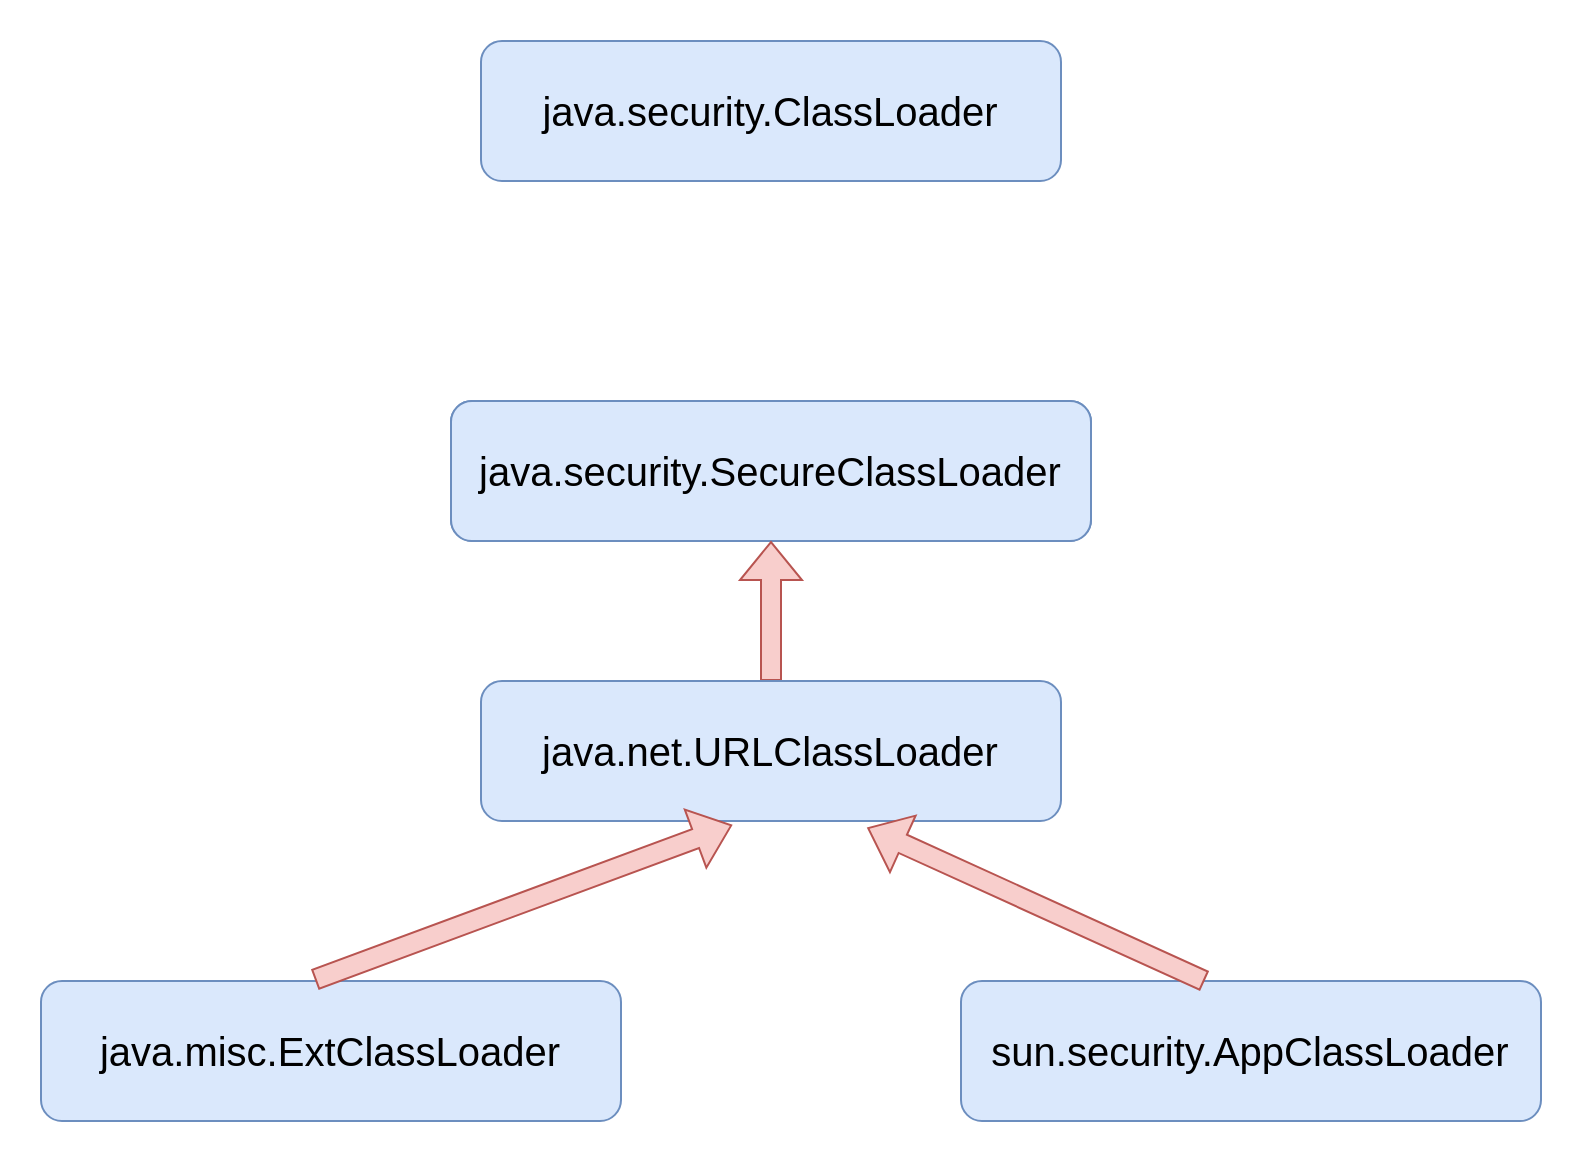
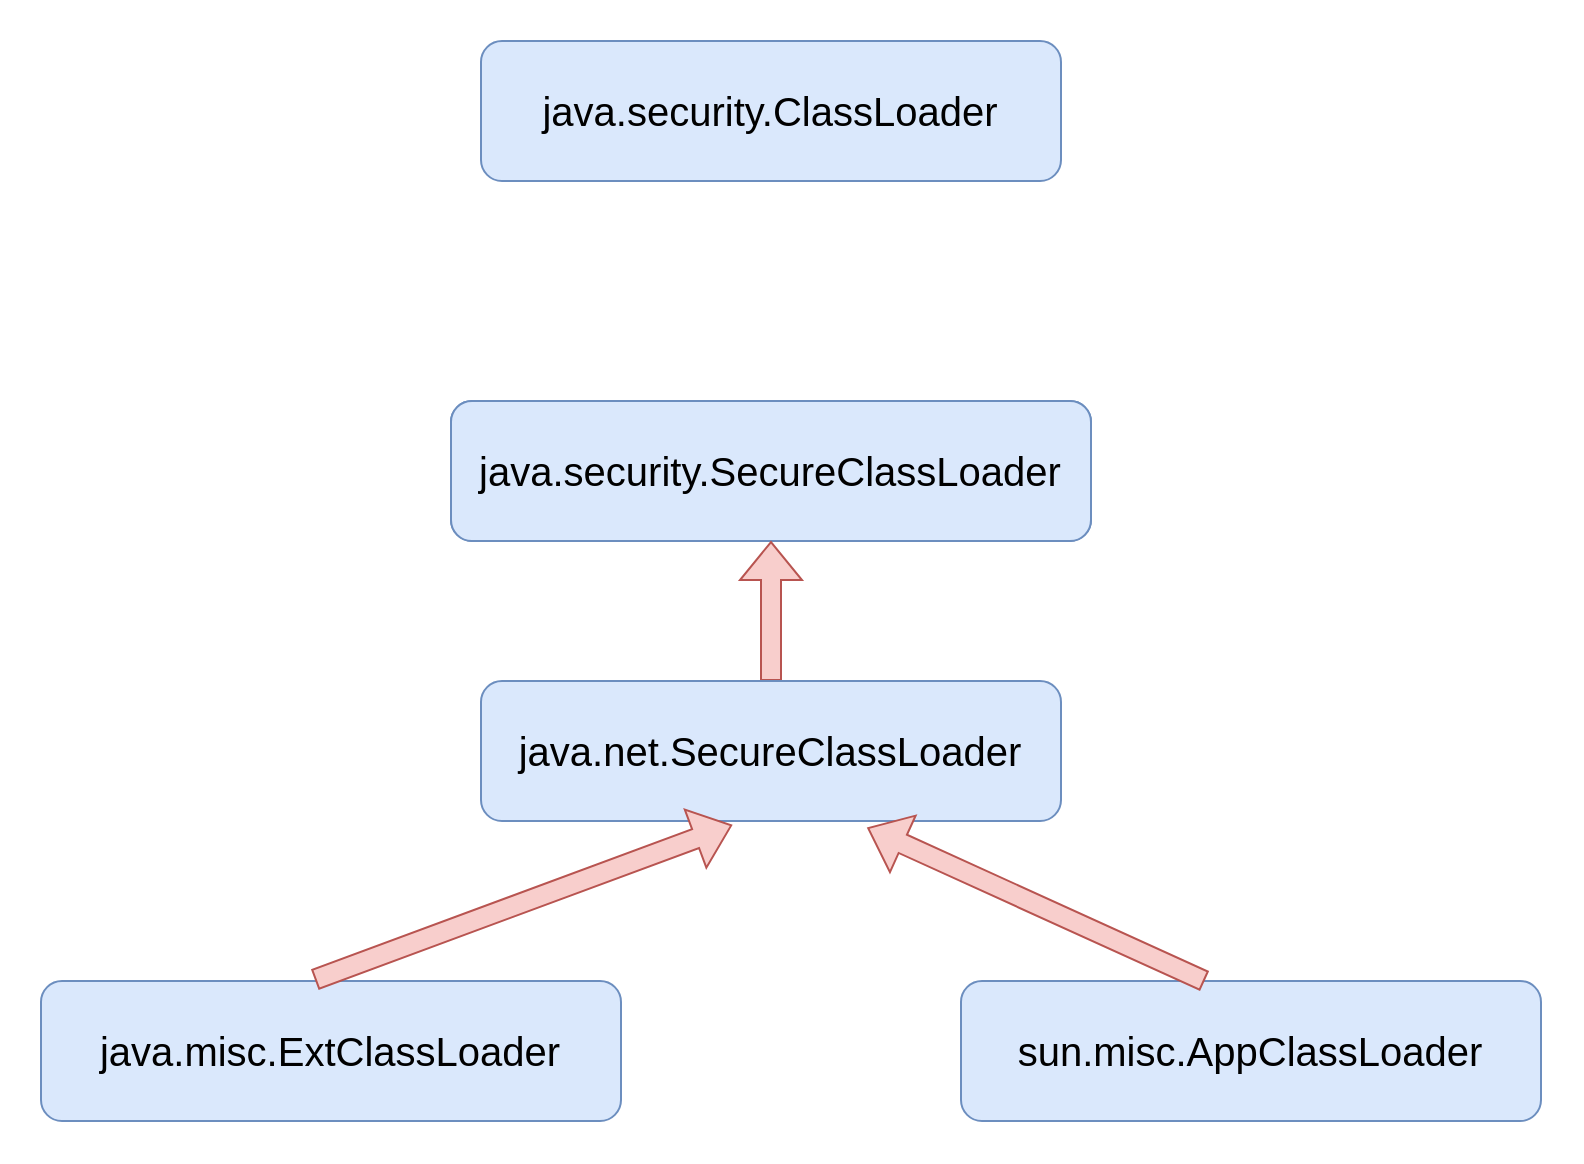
node "java.net.URLClassLoader": label "java.net.URLClassLoader" -> "java.net.SecureClassLoader"
node "sun.security.AppClassLoader": label "sun.security.AppClassLoader" -> "sun.misc.AppClassLoader"
